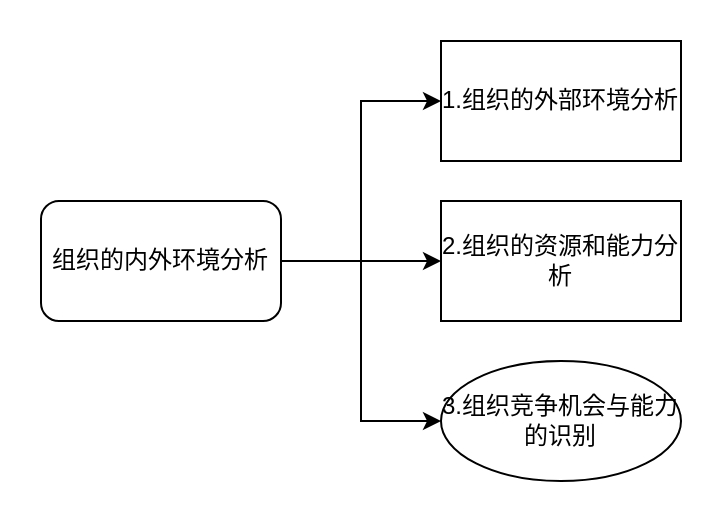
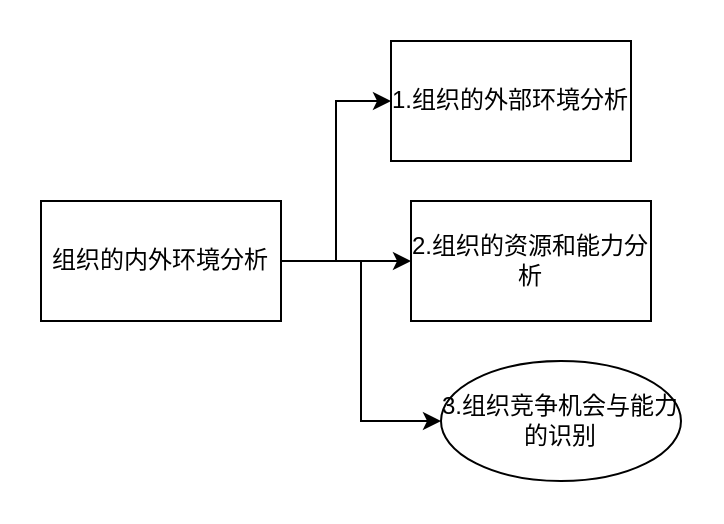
node "1.组织的外部环境分析": moved (561, 101) -> (511, 101)
node "组织的内外环境分析": shape rounded rectangle -> rectangle
node "2.组织的资源和能力分析": moved (561, 261) -> (531, 261)
